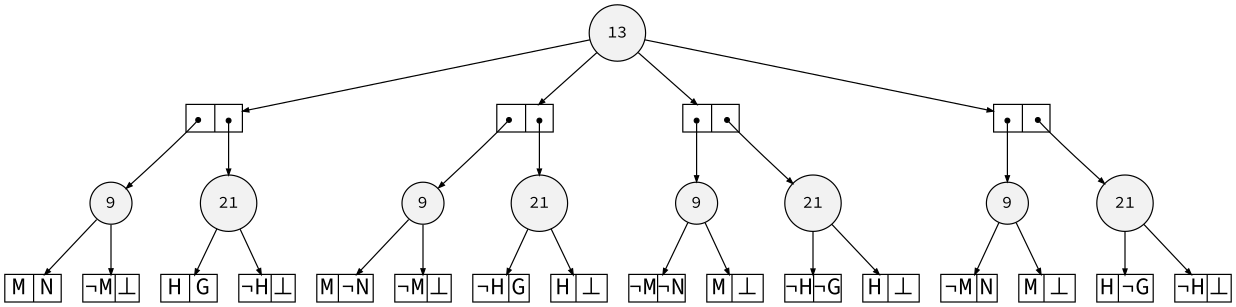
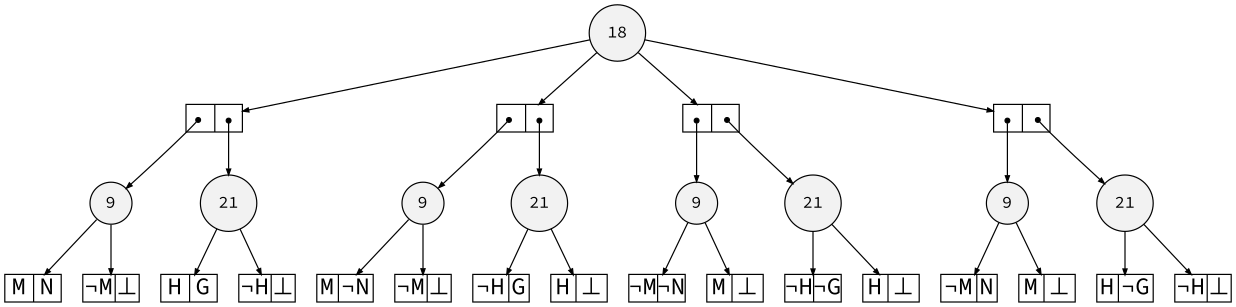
node "13": label "13" -> "18"
